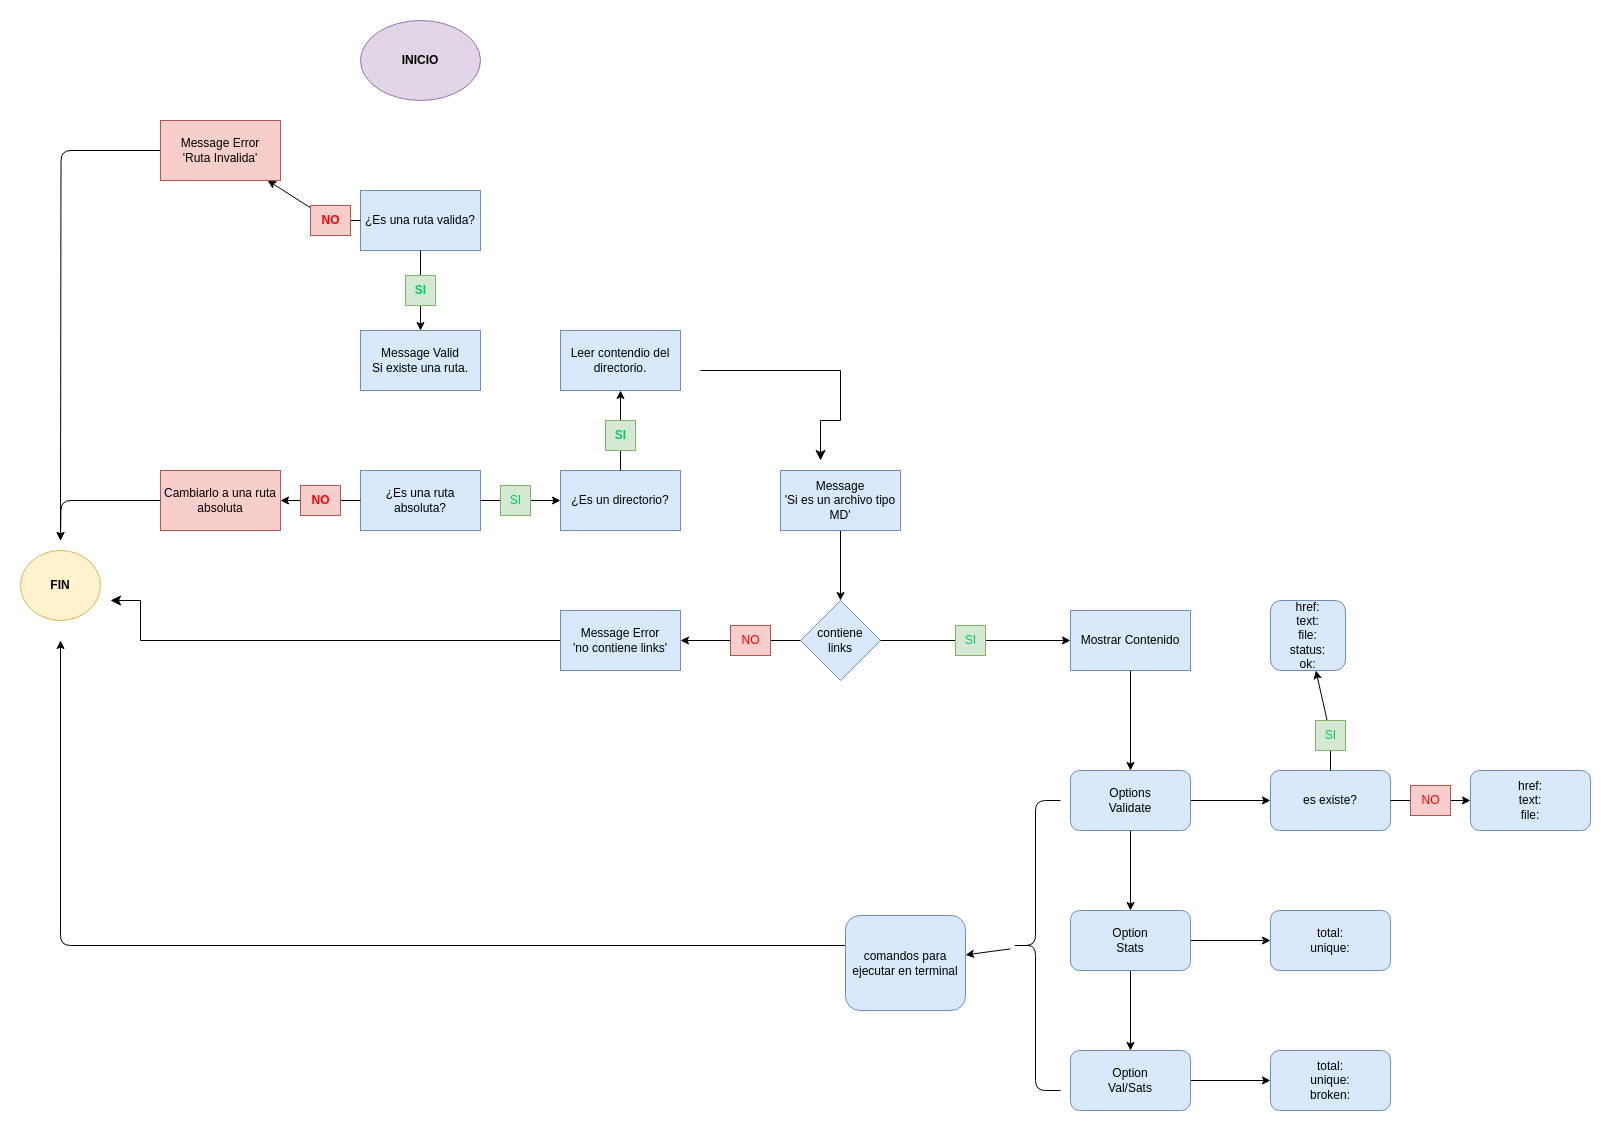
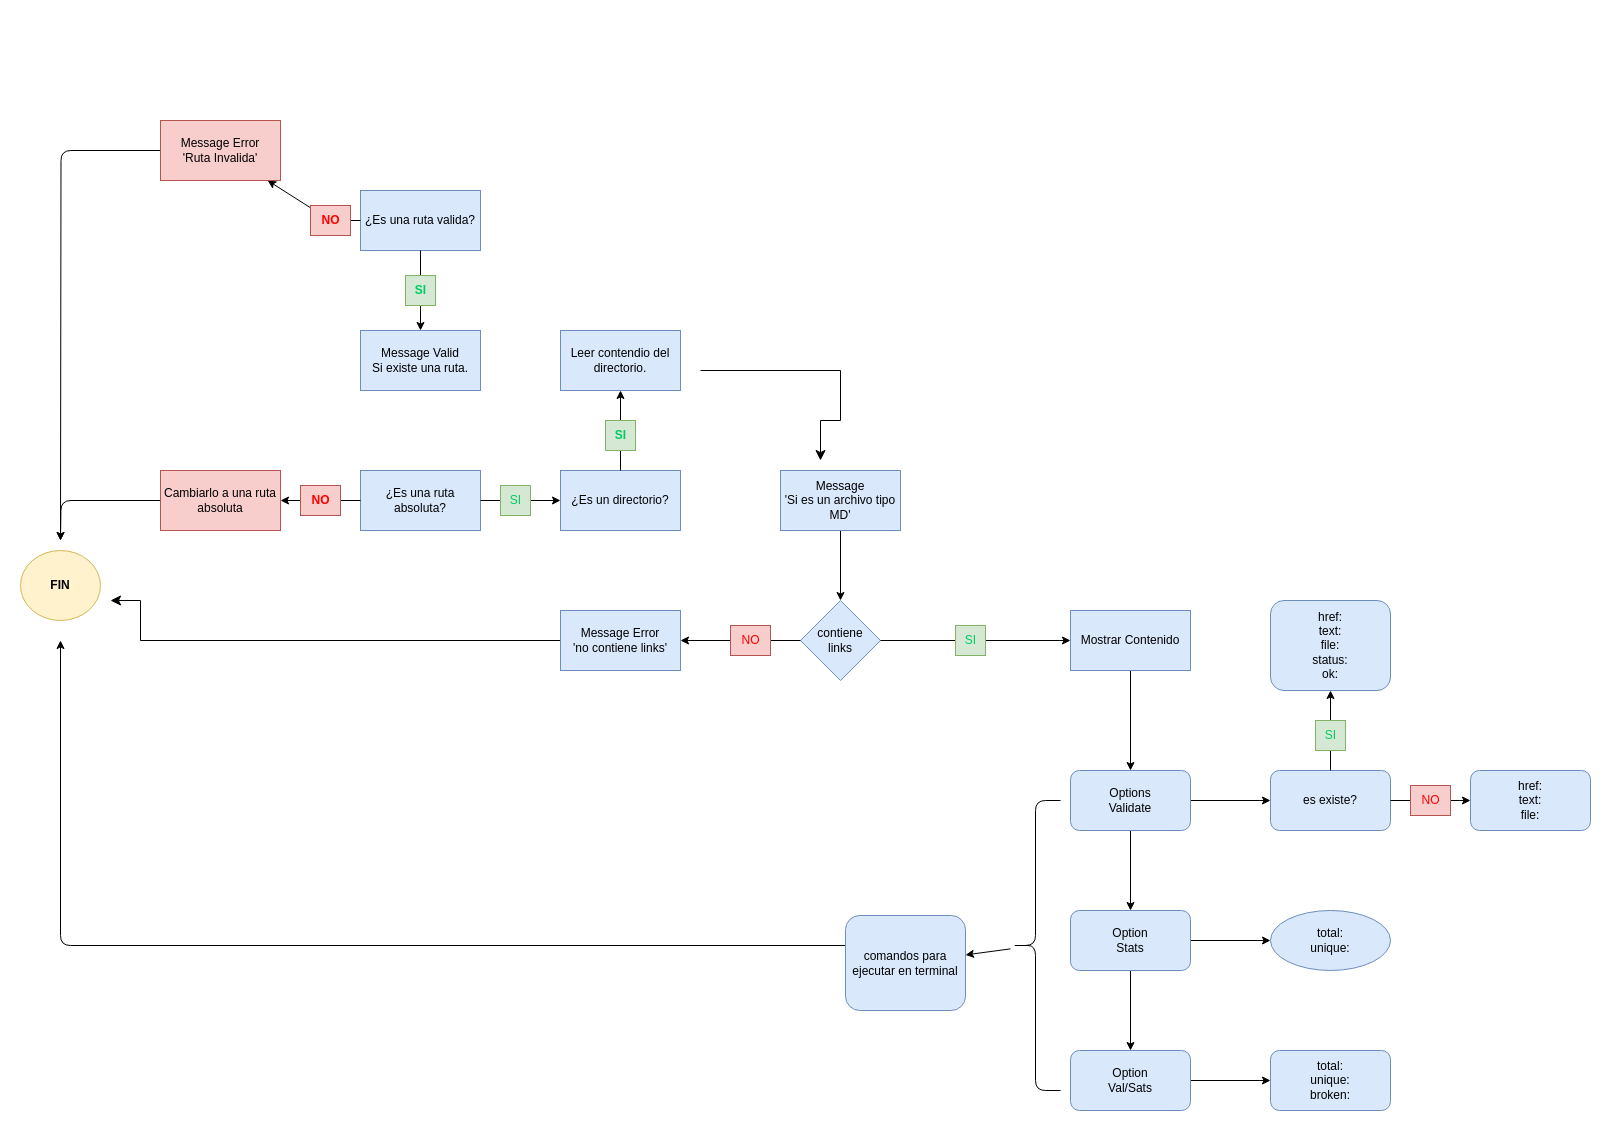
node "INICIO": removed
node "href: text: file: status: ok:": size 75x70 -> 120x90
node "total: unique:": shape rounded rectangle -> ellipse
